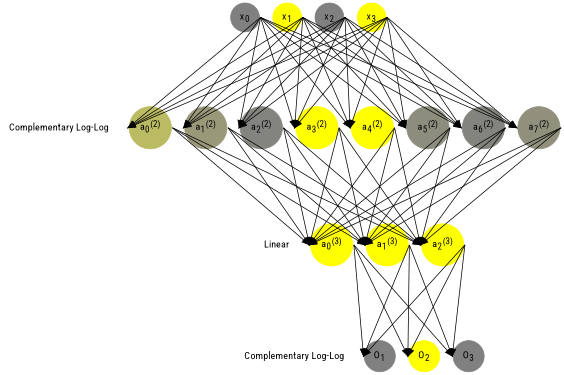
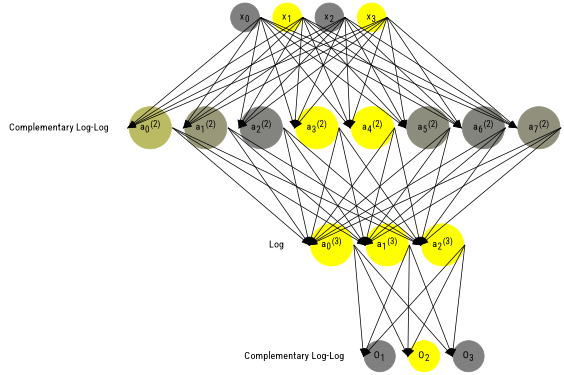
node "Linear": label "Linear" -> "Log"
